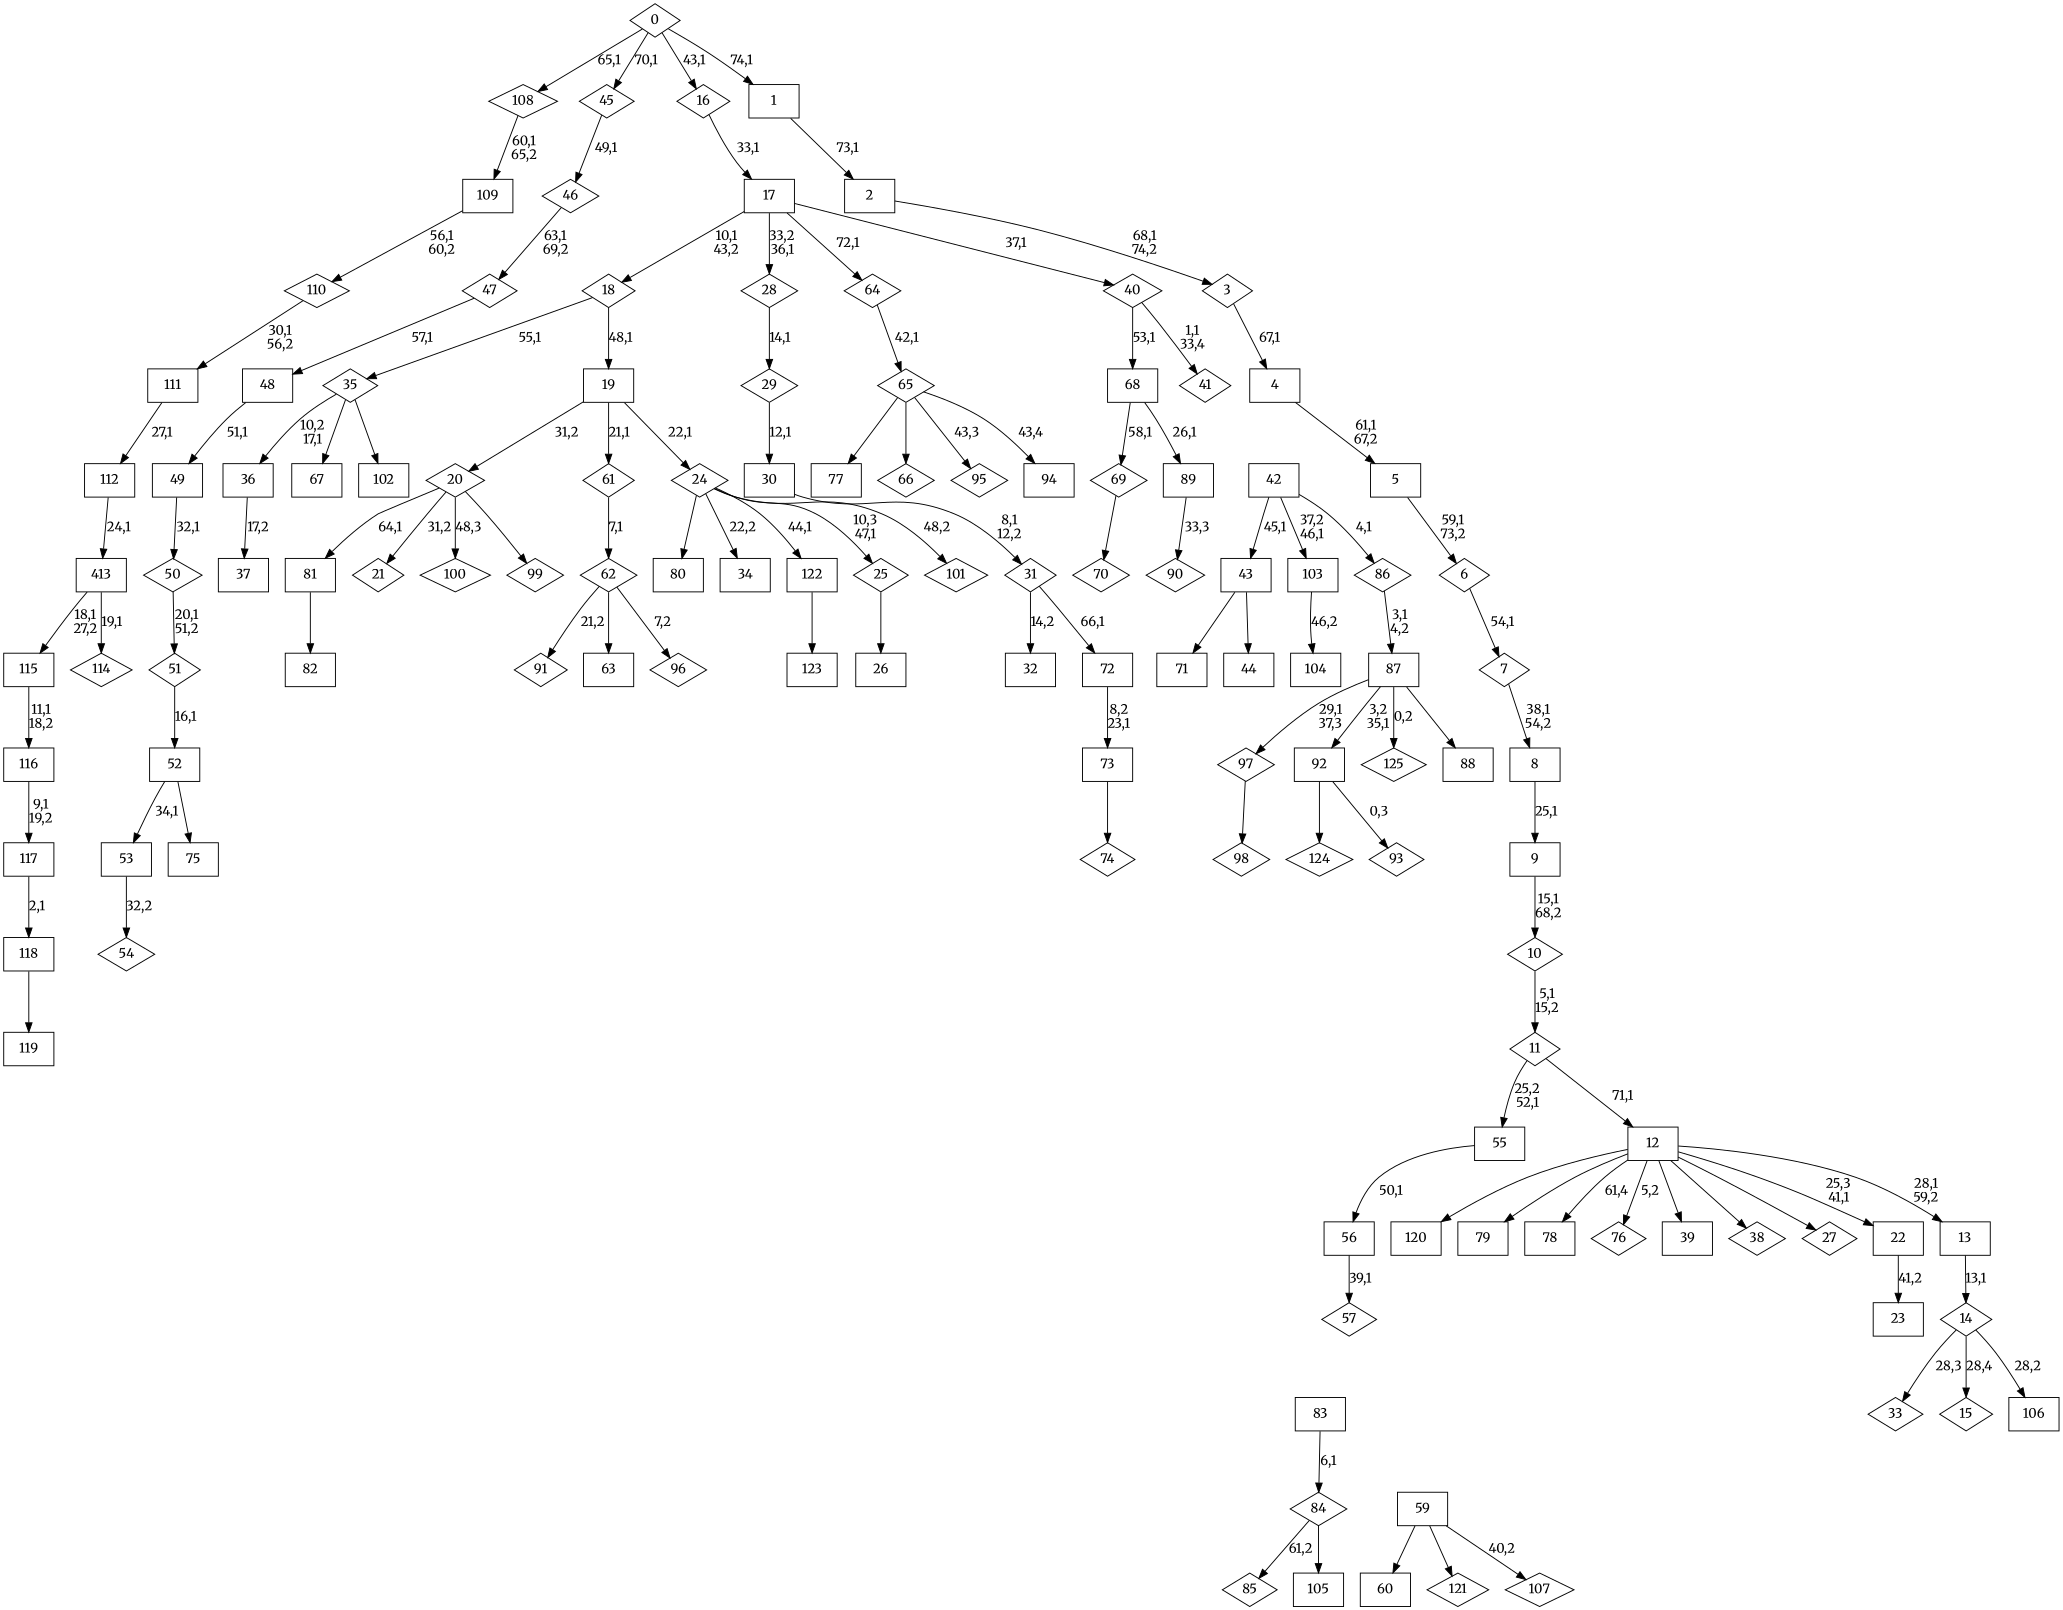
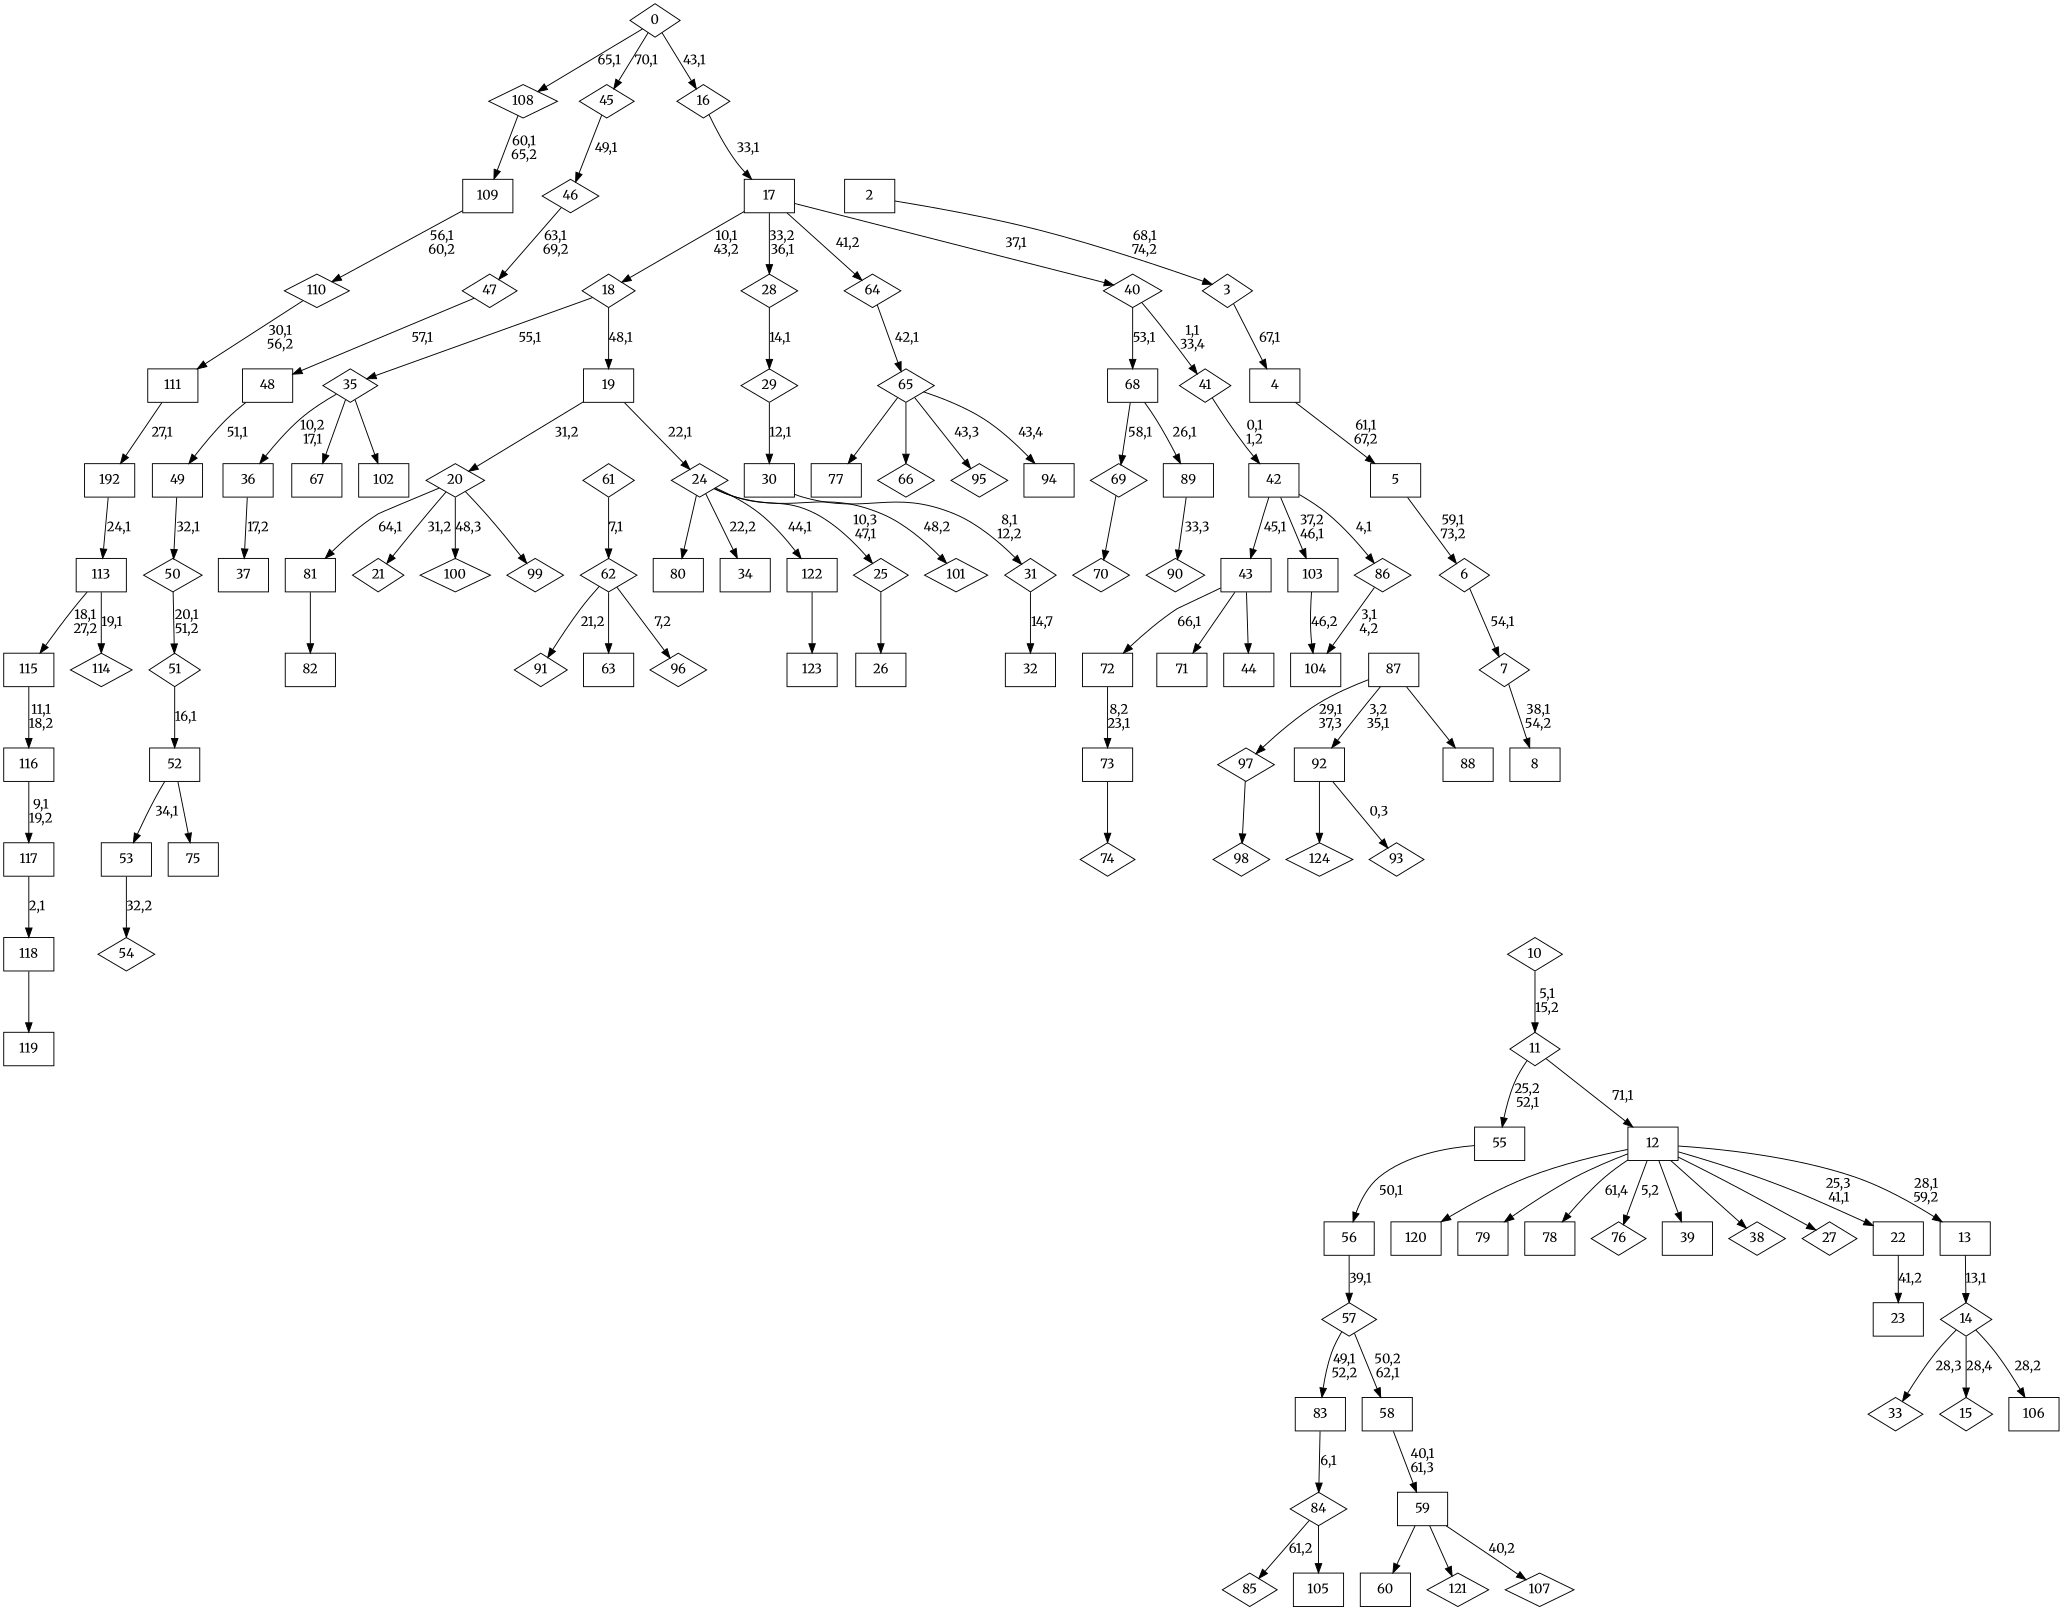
node "1": removed
edge "17" -> "64": label "72,1" -> "41,2"
edge "19" -> "61": removed, label "21,1"
edge "41" -> "42": added, label "0,1 1,2"
node "112": label "112" -> "192"
node "413": label "413" -> "113"
edge "31" -> "72": now "43" -> "72"
edge "86" -> "87": now "86" -> "104"
edge "31" -> "32": label "14,2" -> "14,7"
node "125": removed
node "9": removed
edge "57" -> "83": added, label "49,1 52,2"
node "58": added
